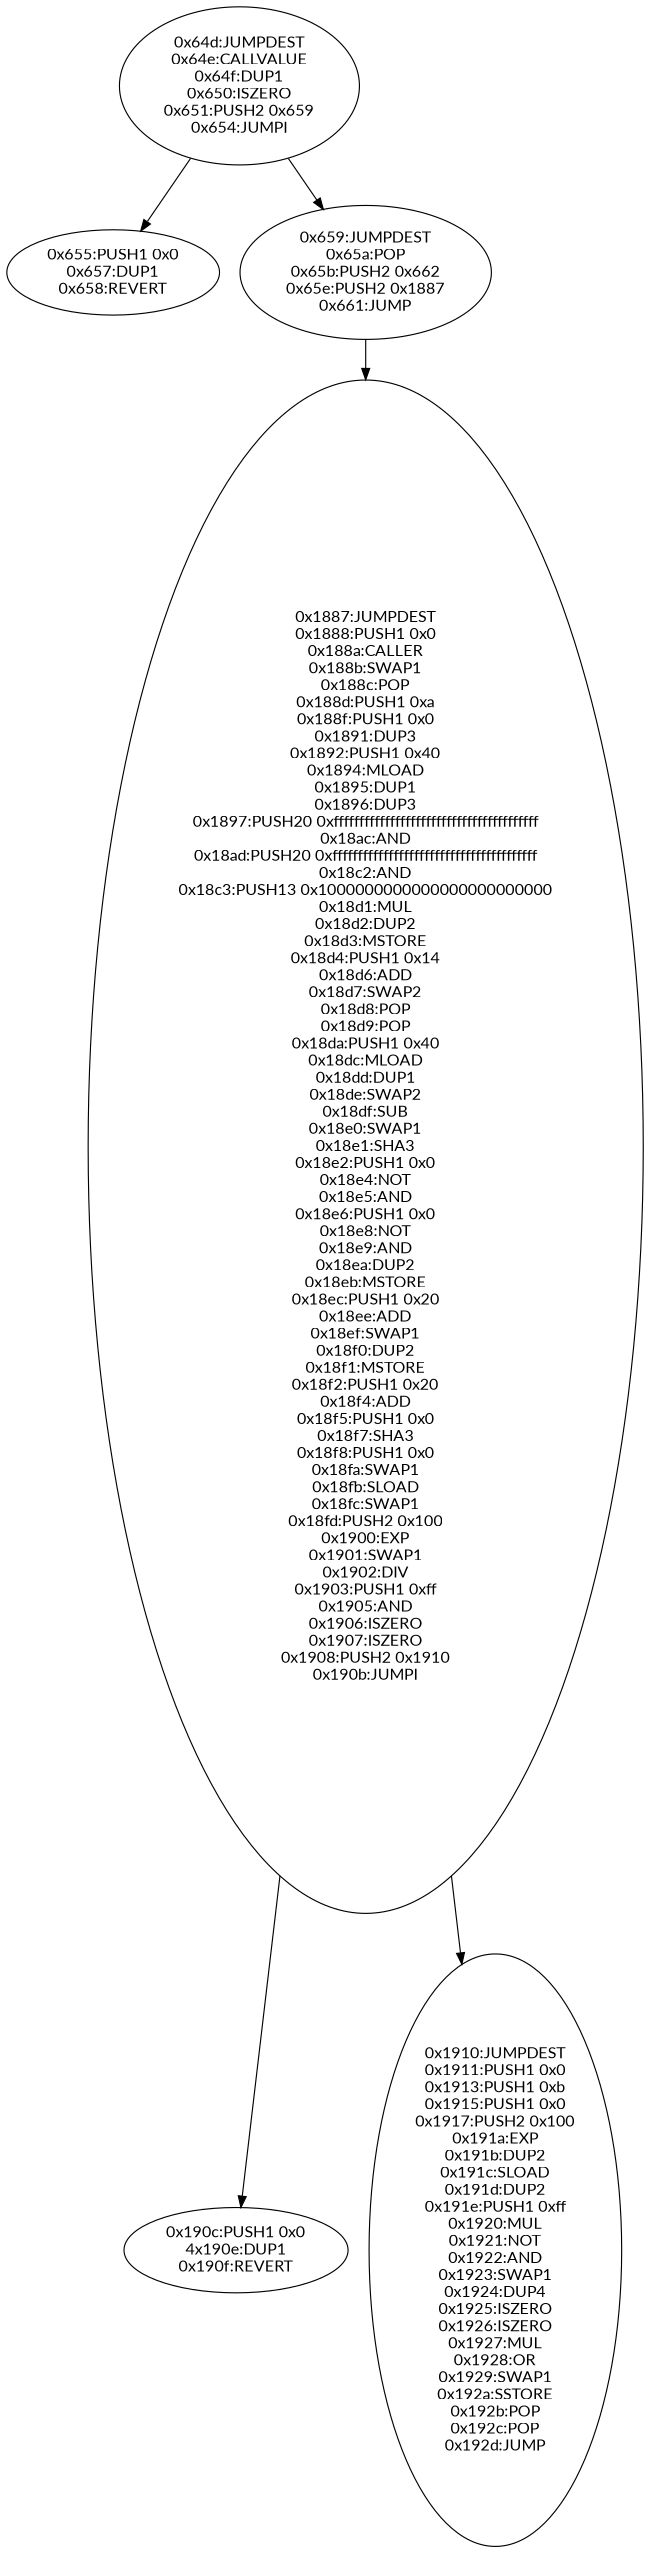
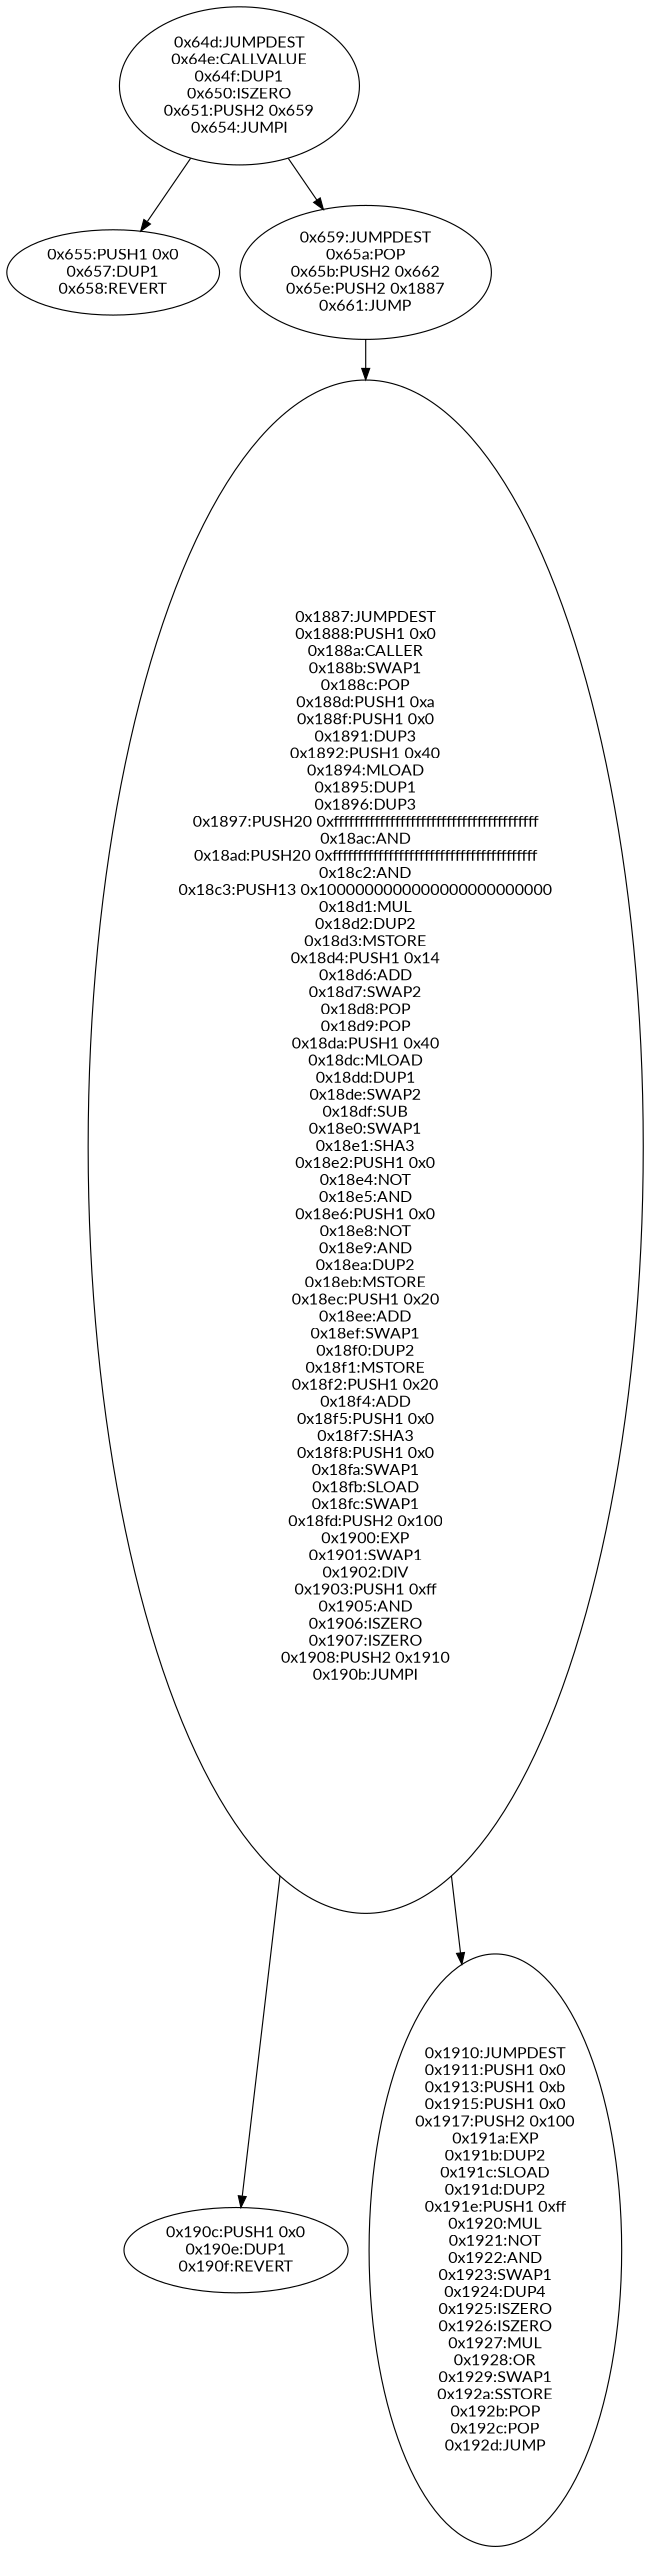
node "0x190c:PUSH1 0x0 4x190e:DUP1 0x190f:REVERT": label "0x190c:PUSH1 0x0 4x190e:DUP1 0x190f:REVERT" -> "0x190c:PUSH1 0x0 0x190e:DUP1 0x190f:REVERT"
